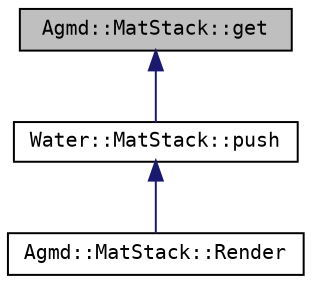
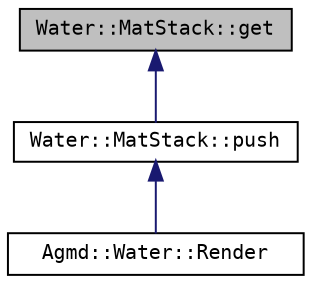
node "Agmd::MatStack::get": label "Agmd::MatStack::get" -> "Water::MatStack::get"
node "Agmd::MatStack::Render": label "Agmd::MatStack::Render" -> "Agmd::Water::Render"
